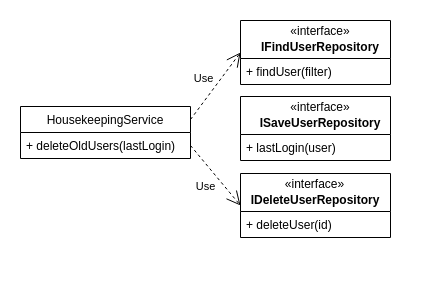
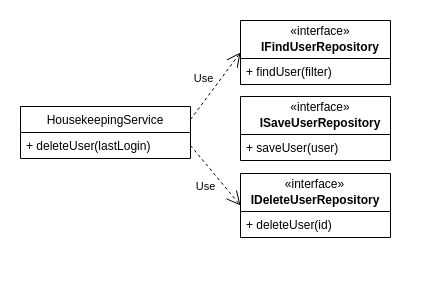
node "+ deleteOldUsers(lastLogin)": label "+ deleteOldUsers(lastLogin)" -> "+ deleteUser(lastLogin)"
node "+ lastLogin(user)": label "+ lastLogin(user)" -> "+ saveUser(user)"
